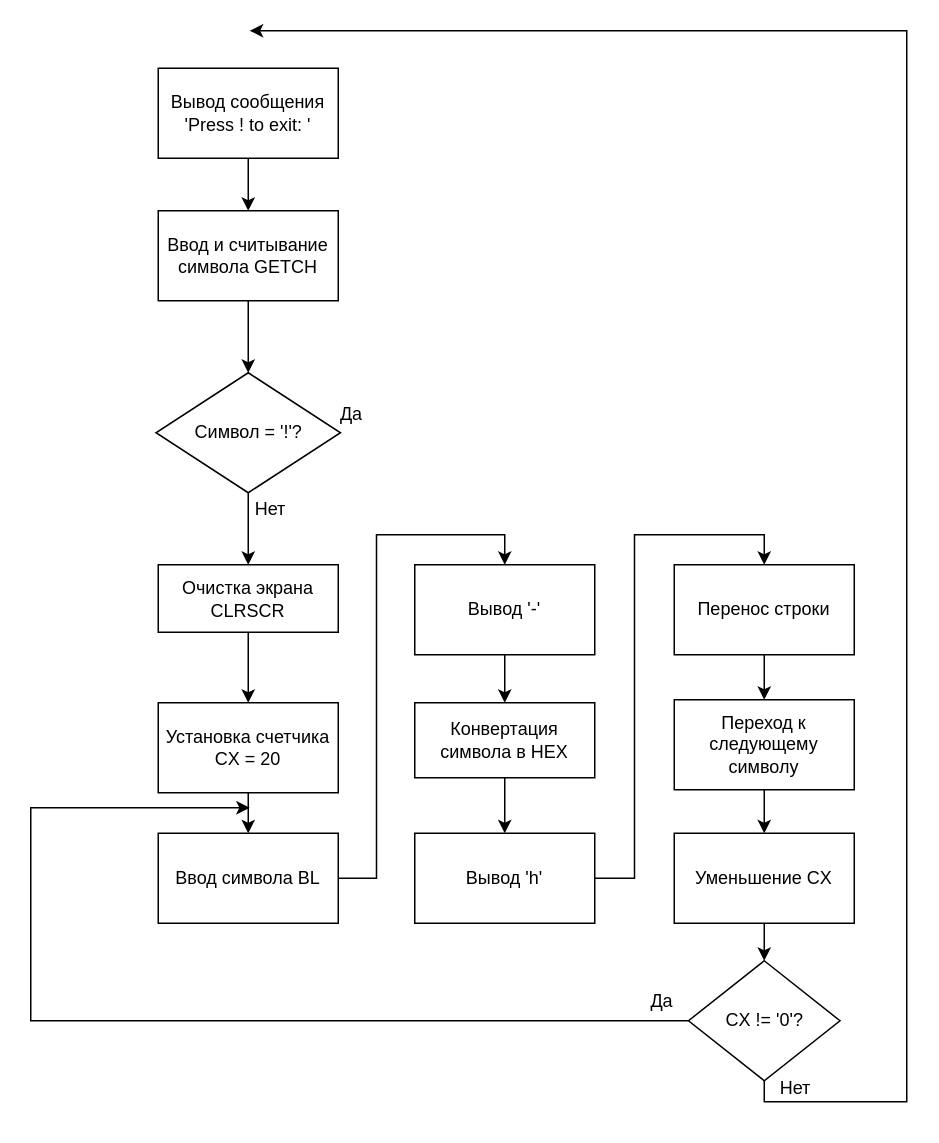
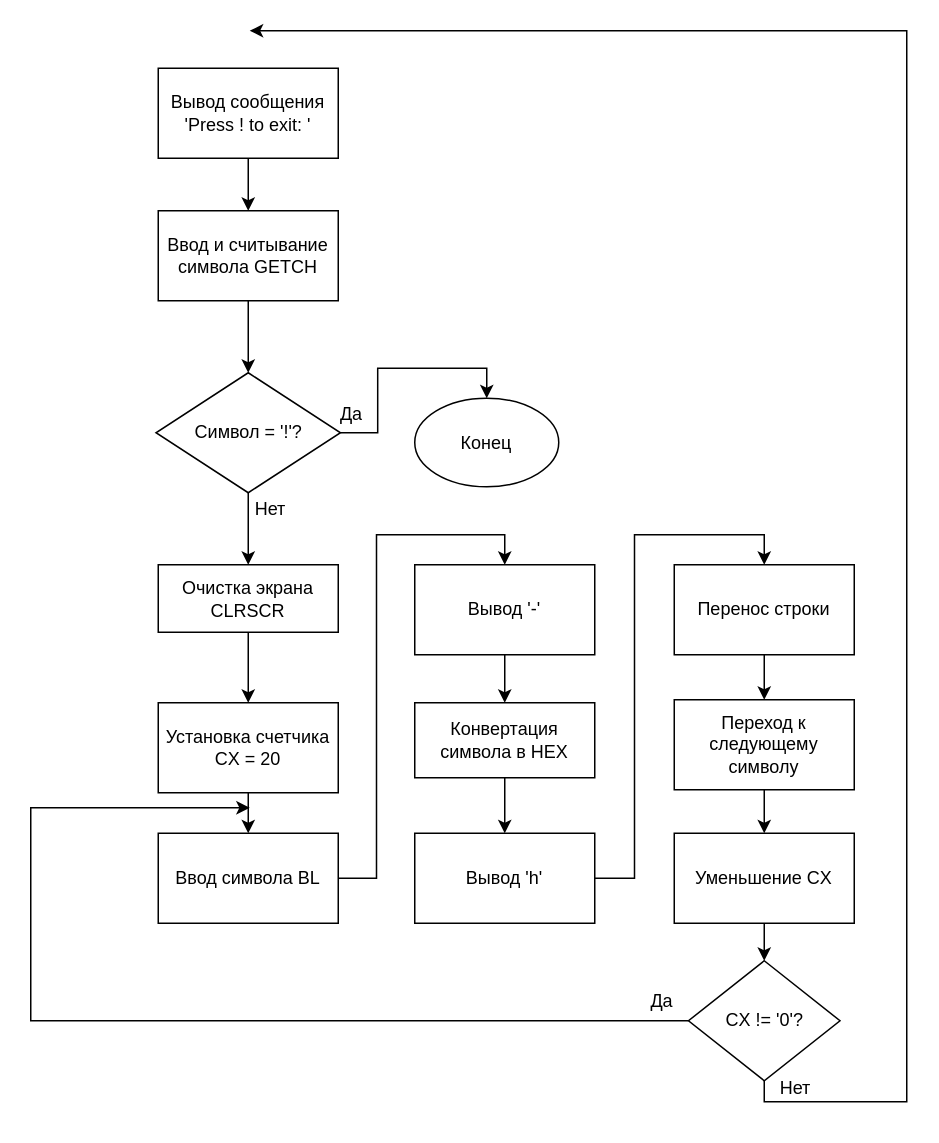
edge "Символ = '!'?" -> "Конец": added
node "Конец": added
